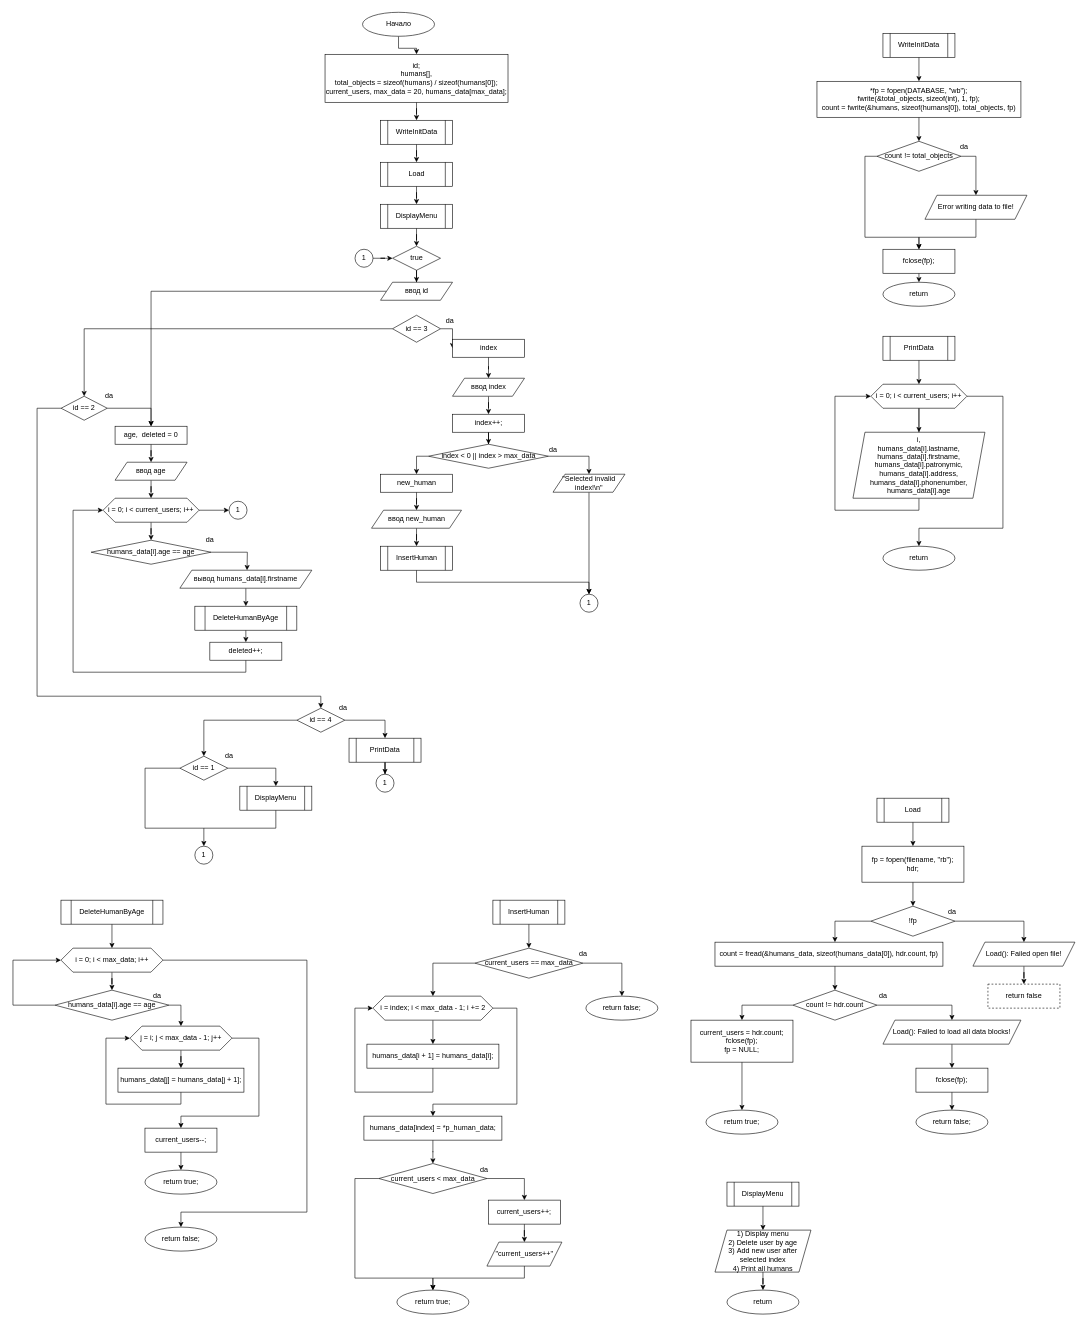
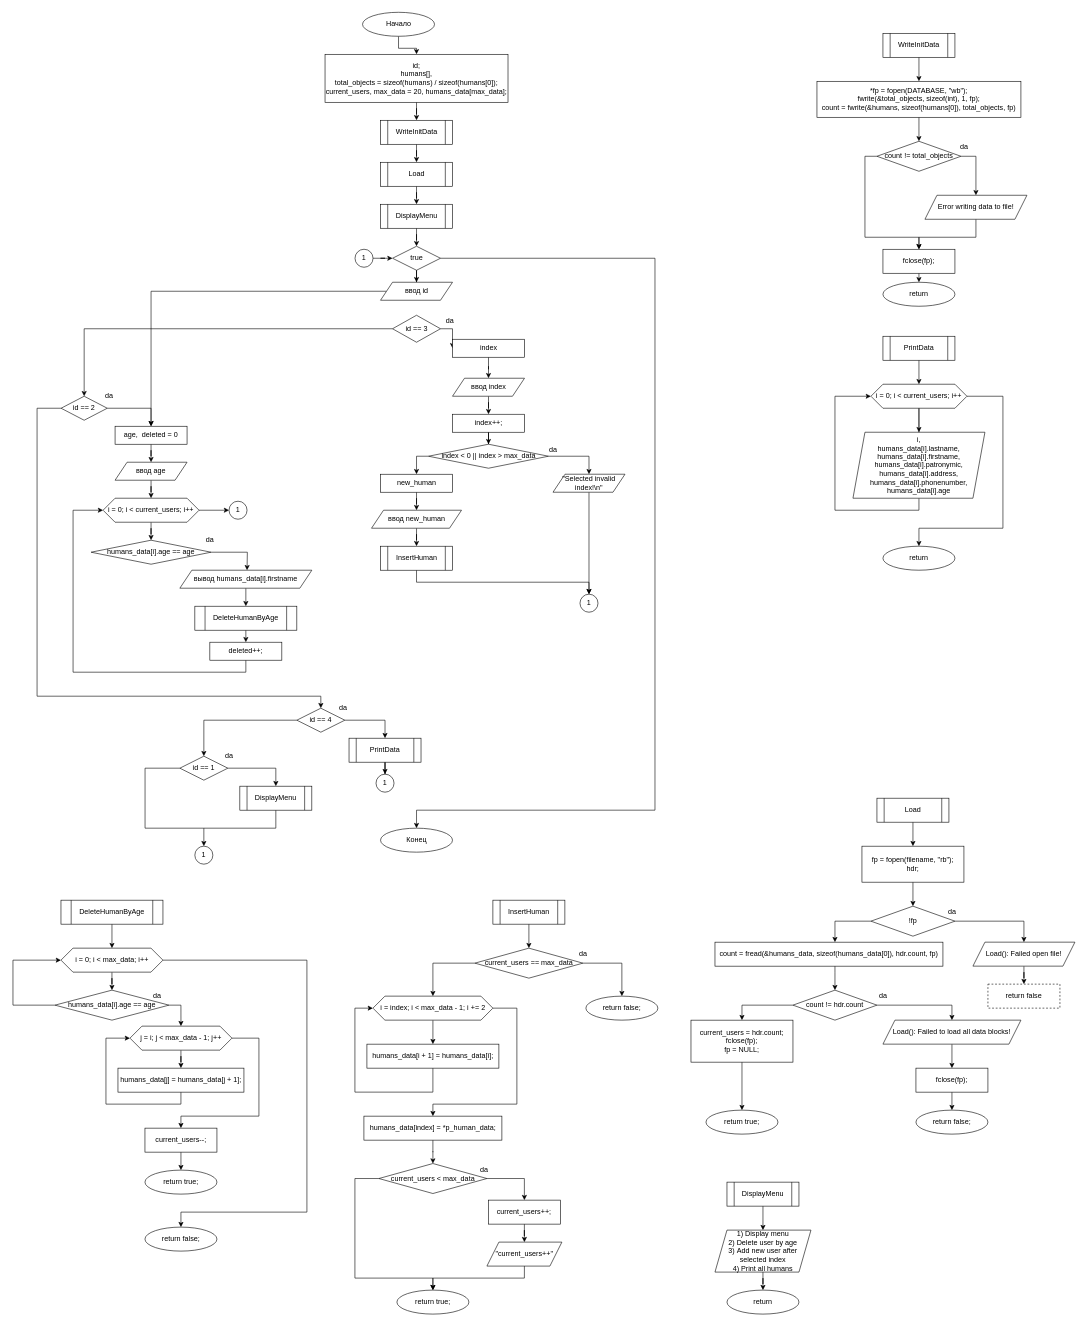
edge "true" -> "Конец": added
node "Конец": added
